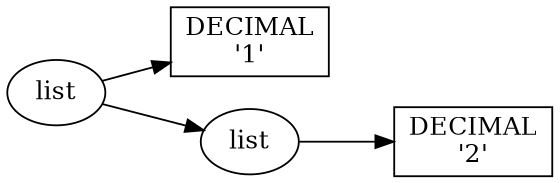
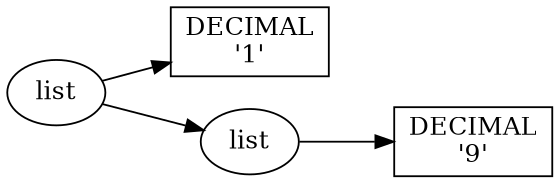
node "DECIMAL '2'": label "DECIMAL '2'" -> "DECIMAL '9'"
